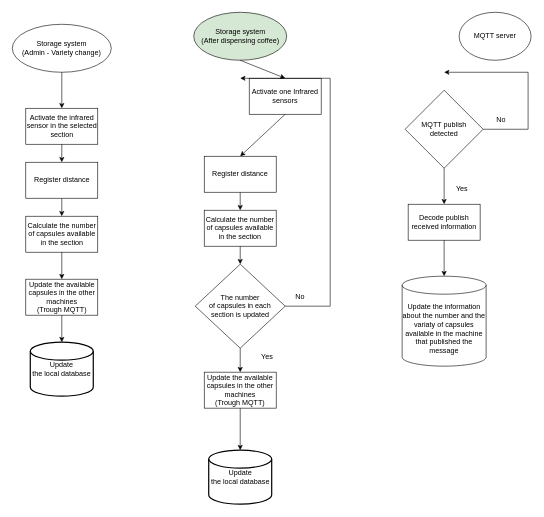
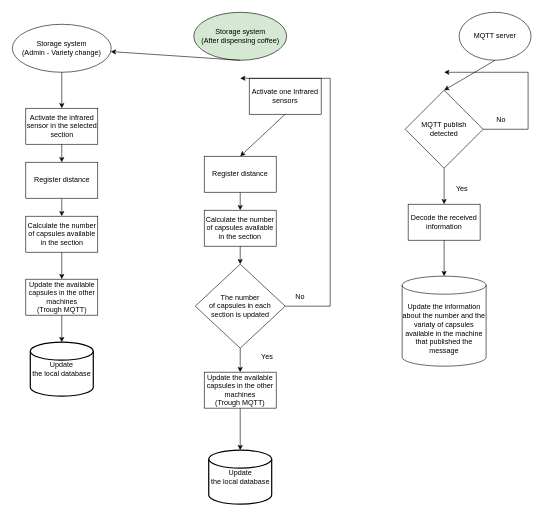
edge "Storage system (After dispensing coffee)" -> "Activate one Infrared sensors": now "Storage system (After dispensing coffee)" -> "Storage system (Admin - Variety change)"
edge "MQTT server" -> "MQTT publish detected": added
node "Decode publish received information": label "Decode publish received information" -> "Decode the received information"
